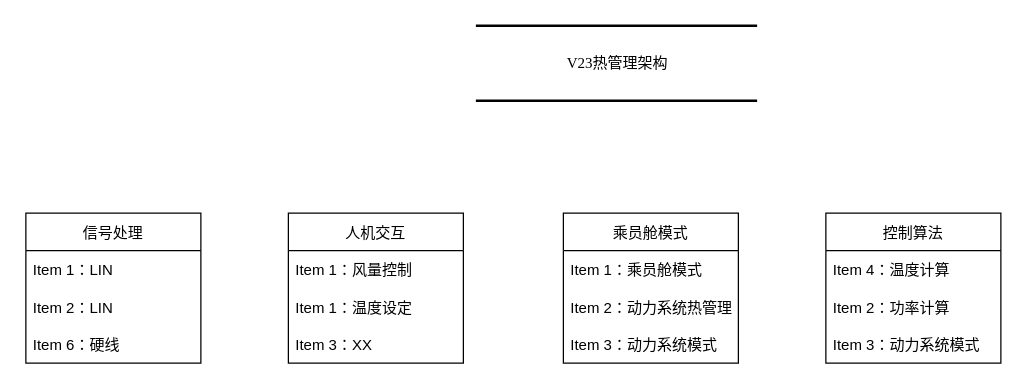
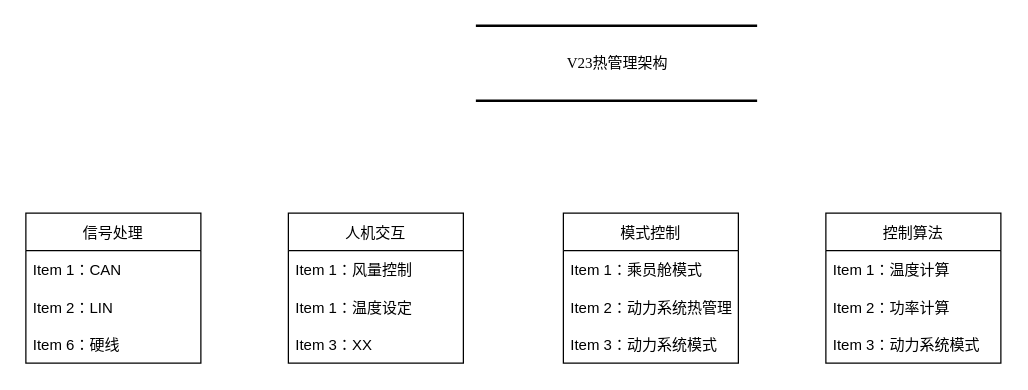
node "乘员舱模式": label "乘员舱模式" -> "模式控制"
node "Item 1：LIN": label "Item 1：LIN" -> "Item 1：CAN"
node "Item 4：温度计算": label "Item 4：温度计算" -> "Item 1：温度计算"
